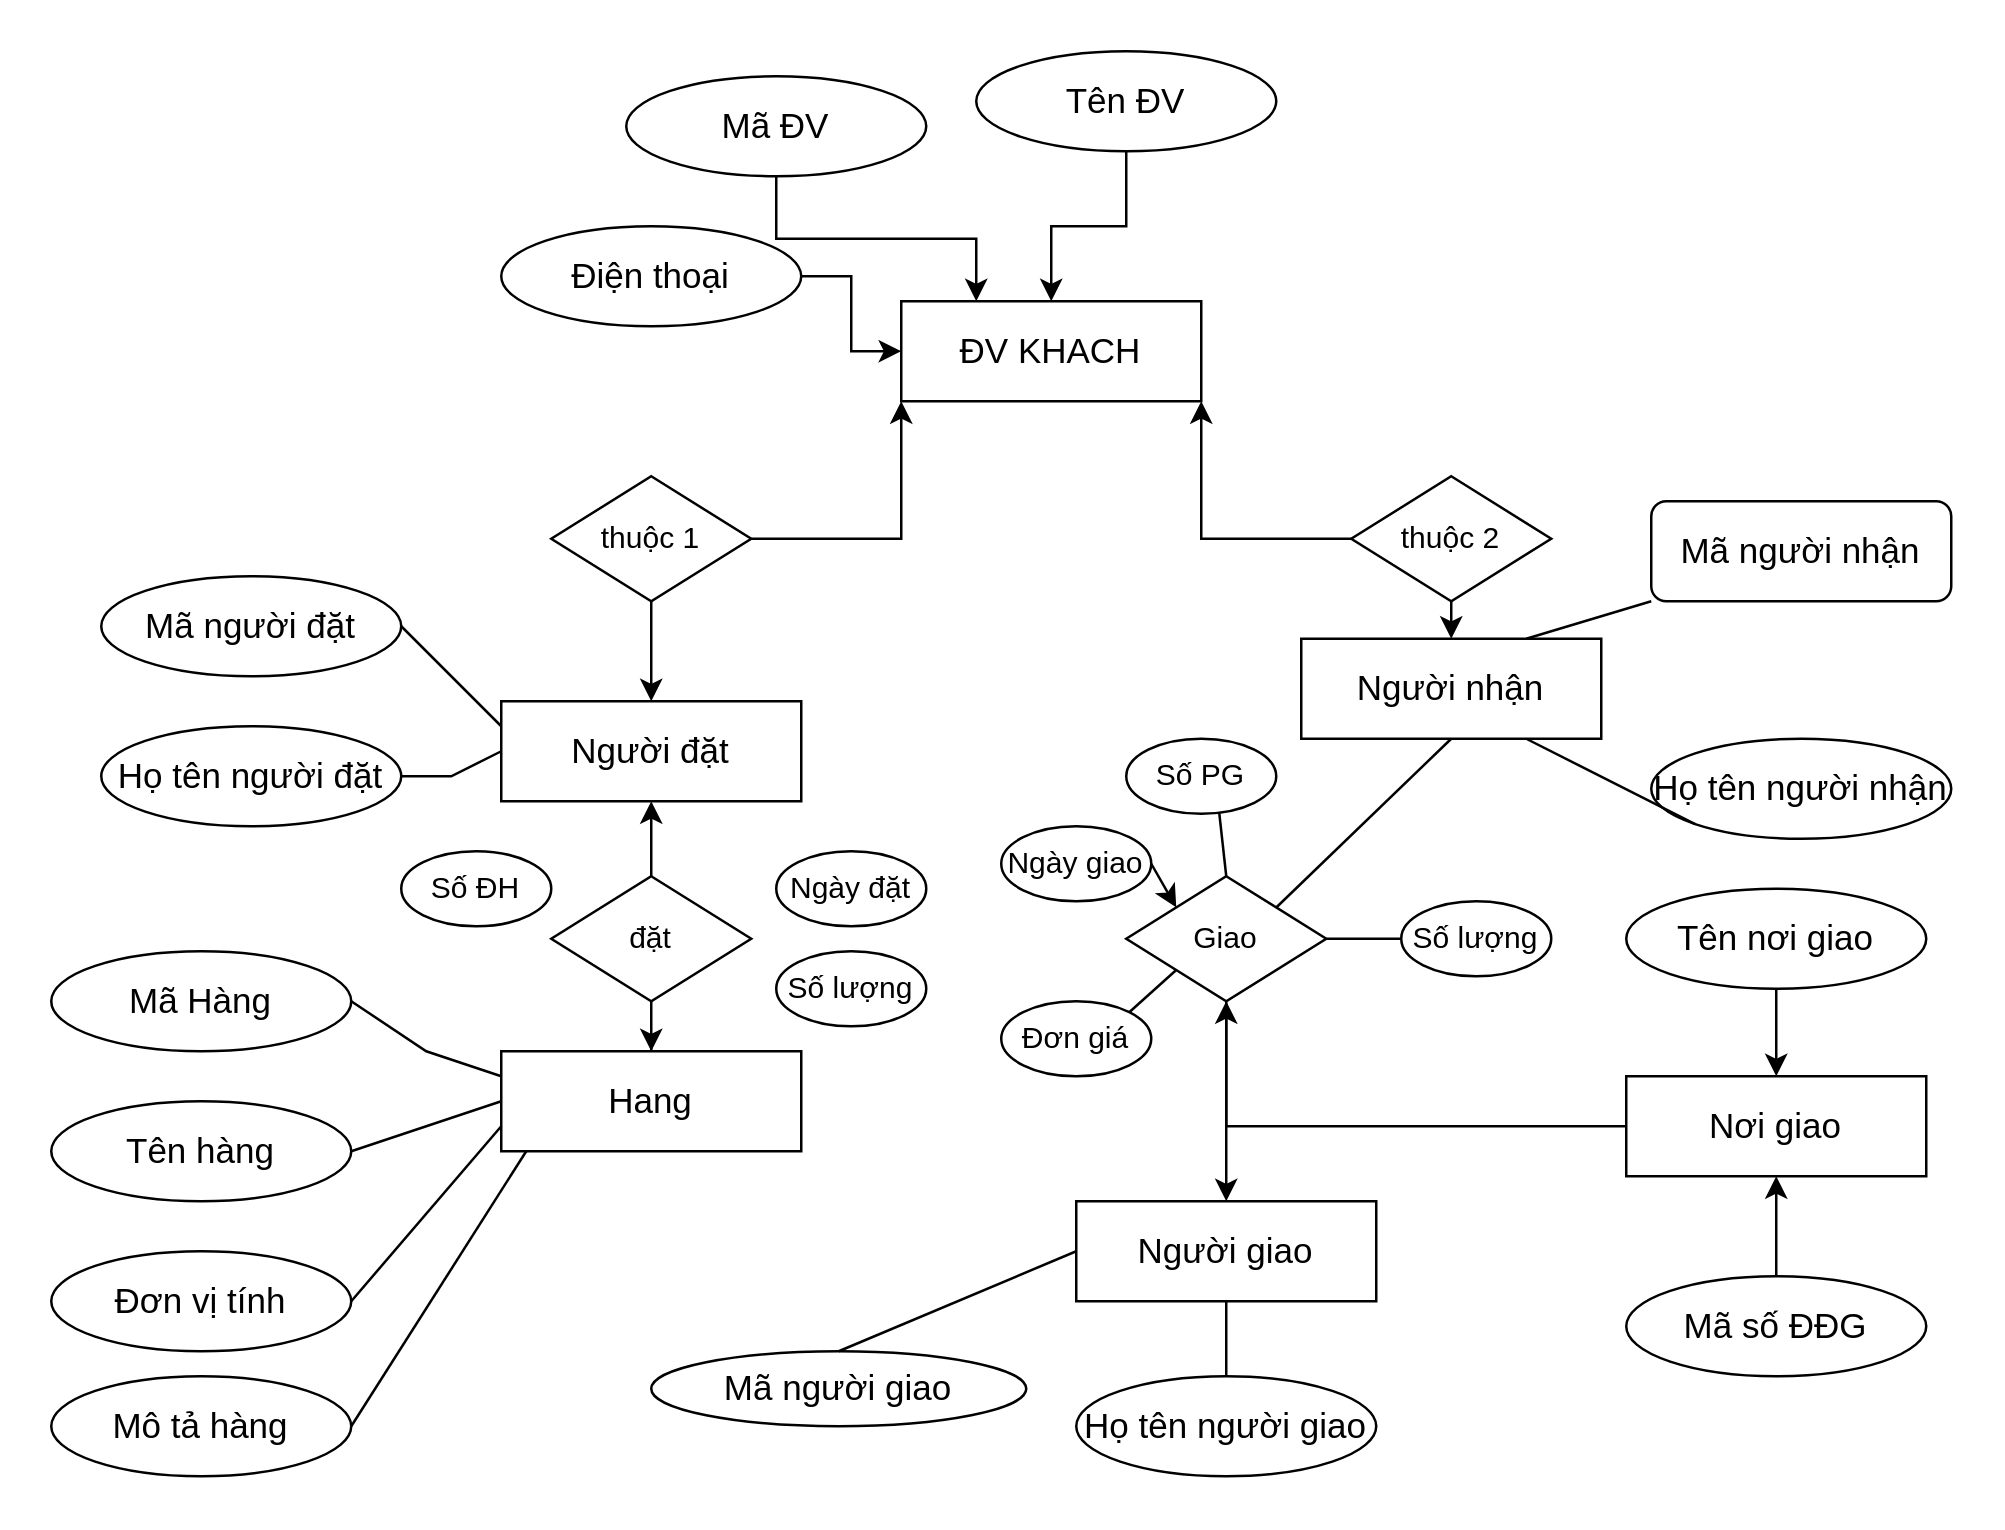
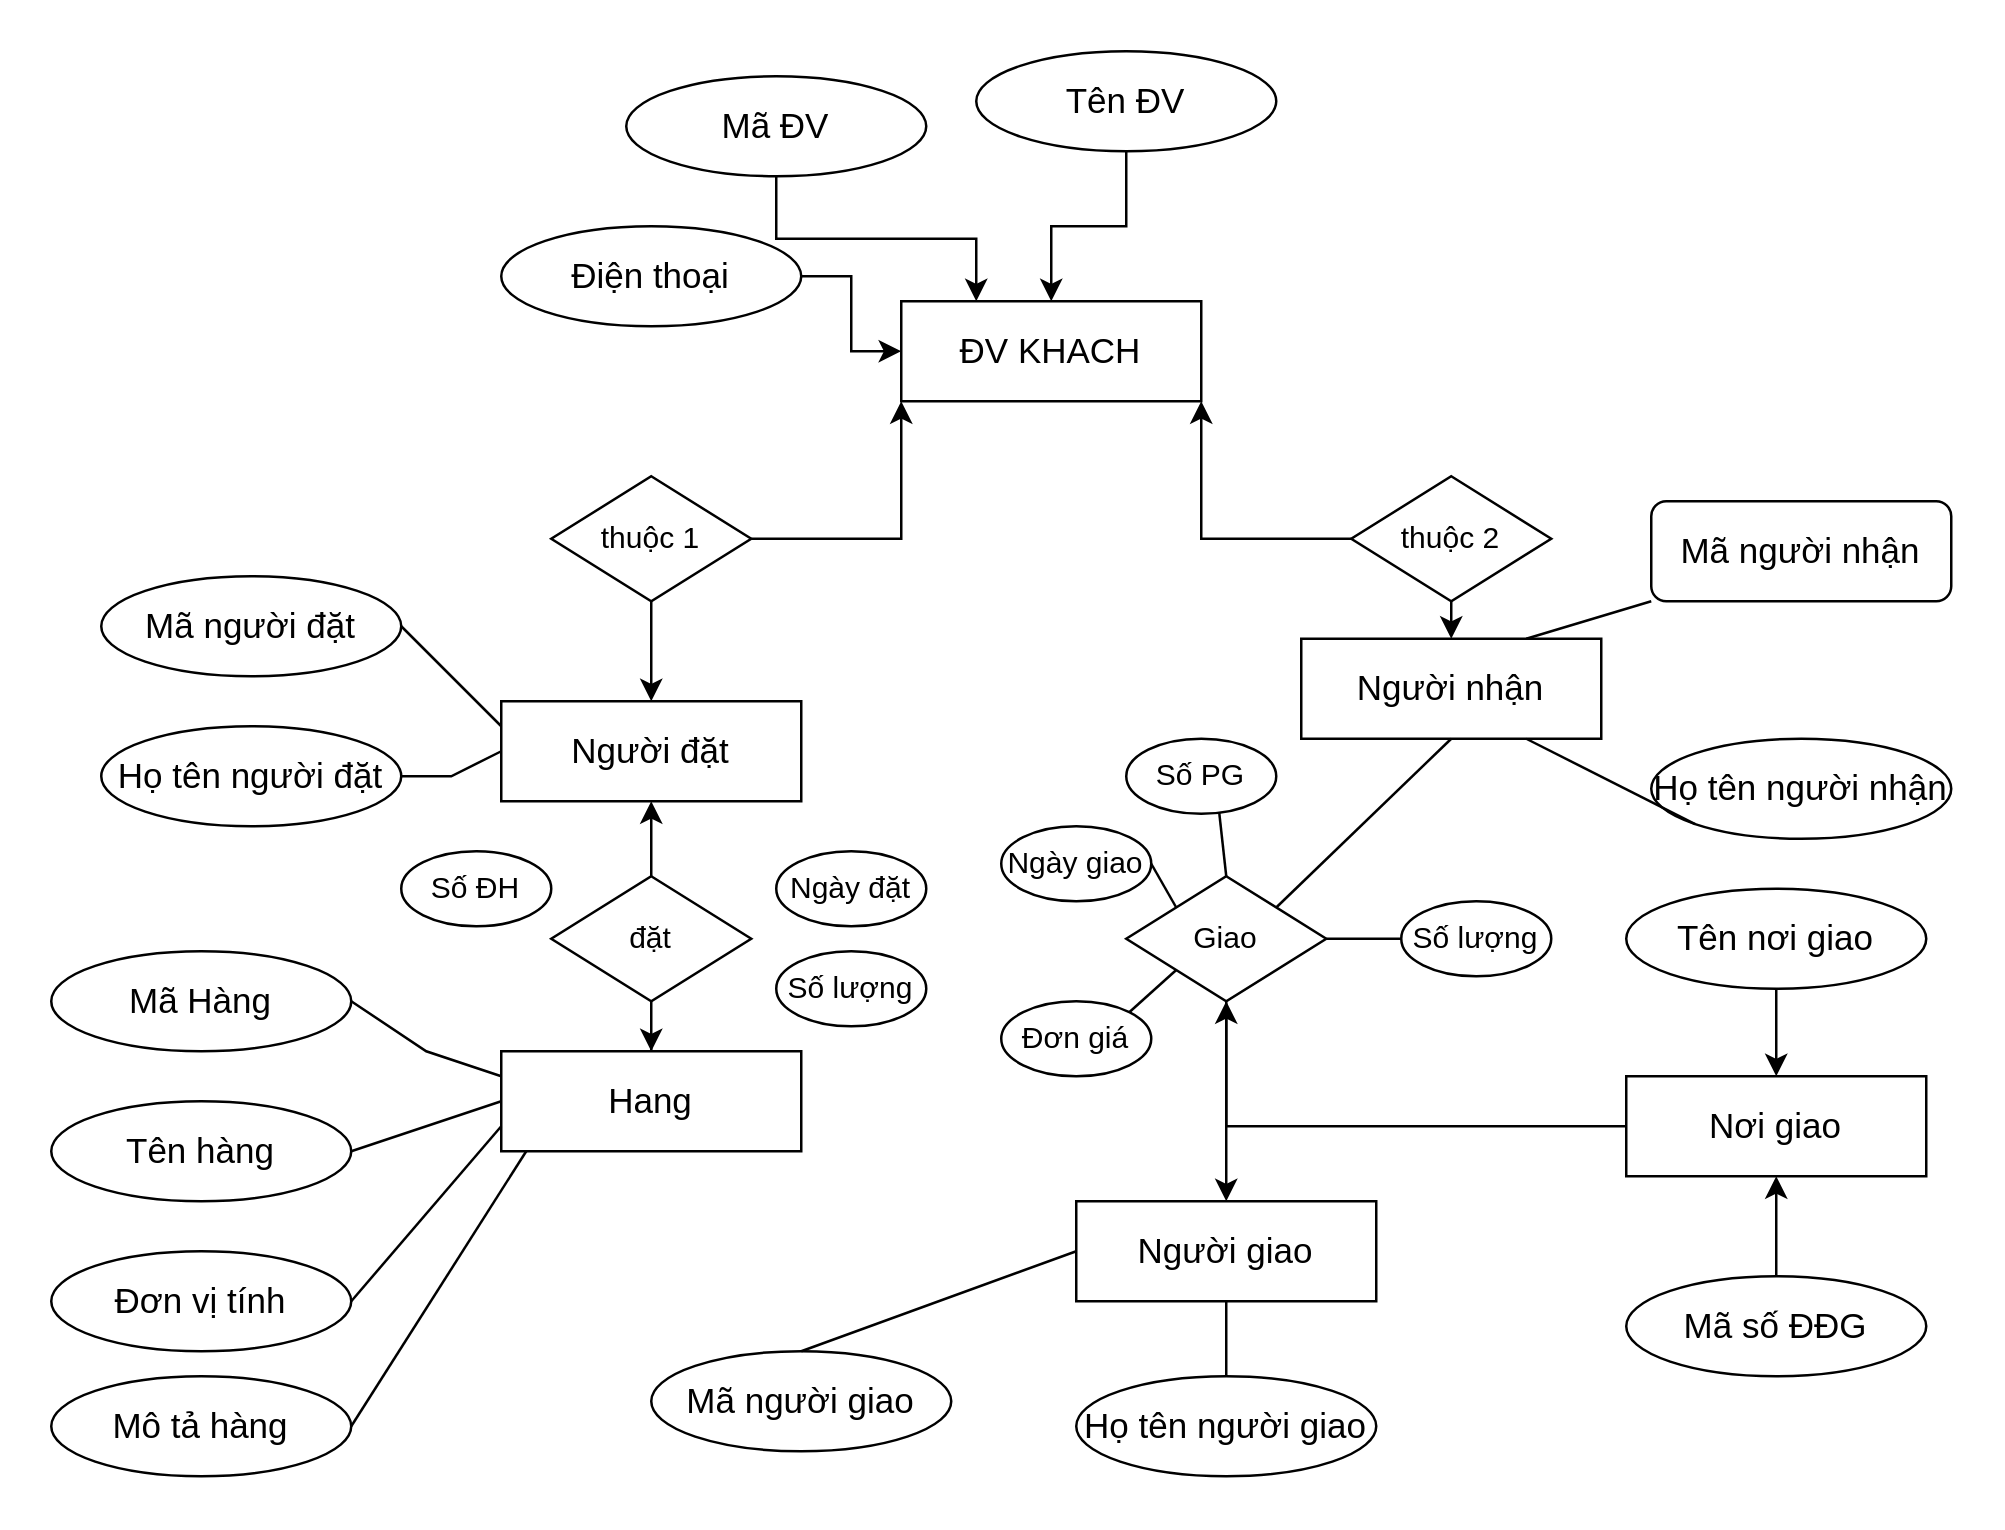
edge "Ngày giao" -> "Giao": arrowhead classic -> none
node "Mã người giao": size 375x75 -> 300x100
